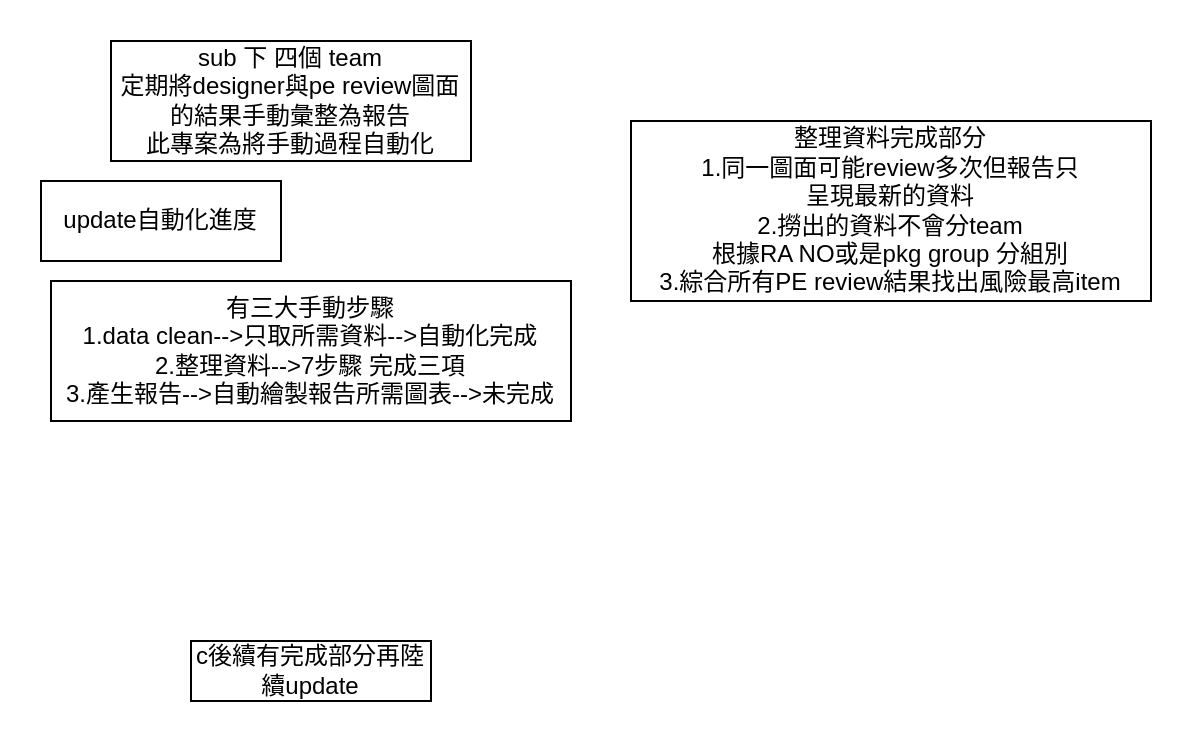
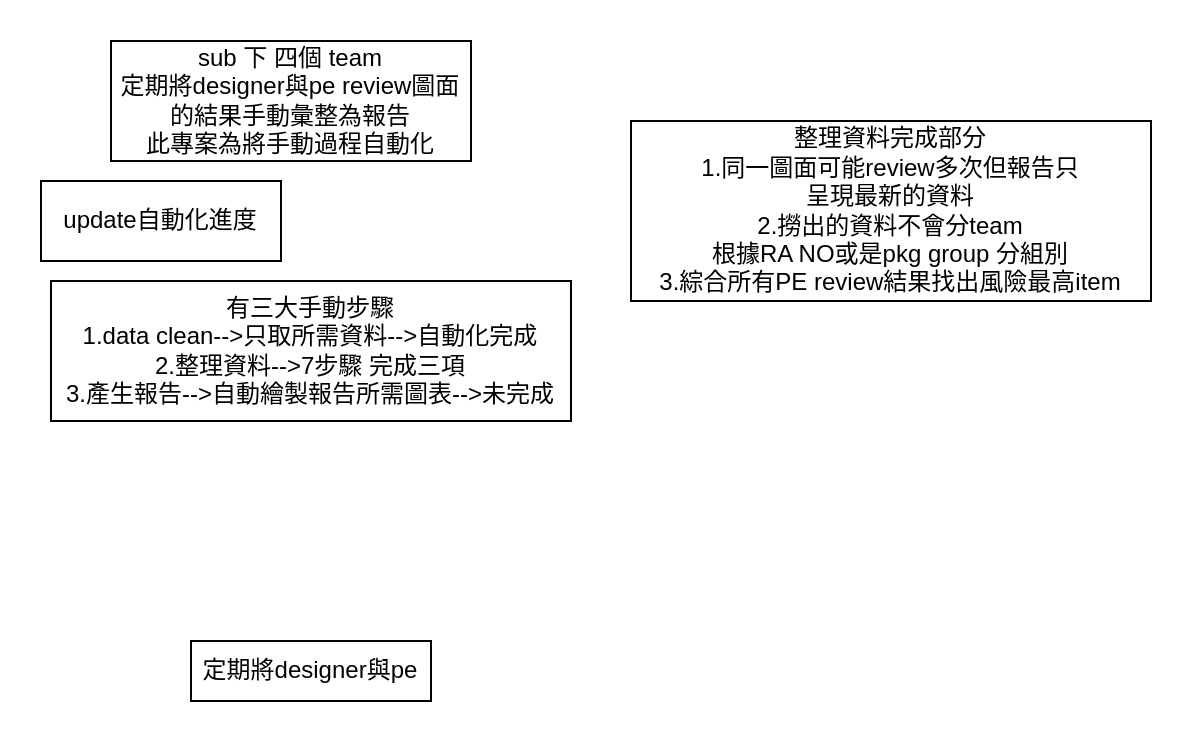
node "c後續有完成部分再陸續update": label "c後續有完成部分再陸續update" -> "定期將designer與pe"
